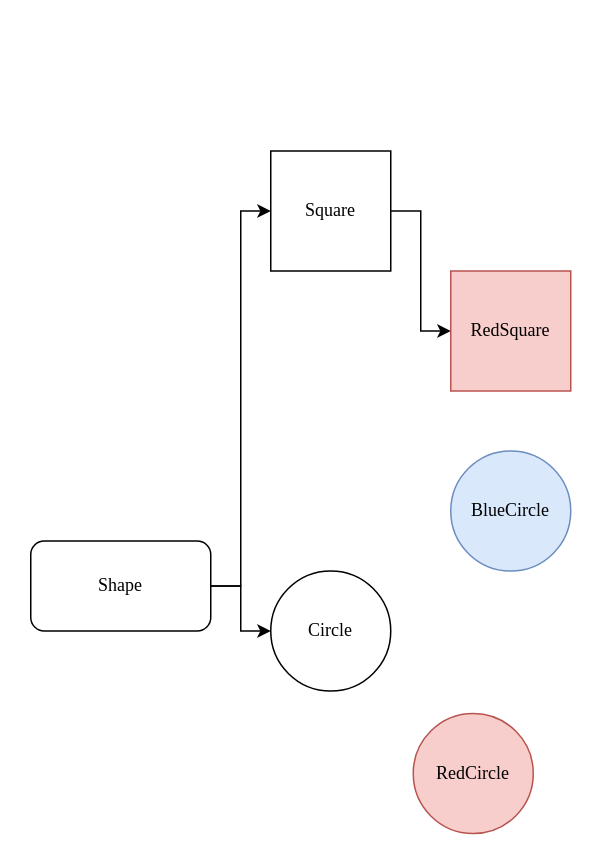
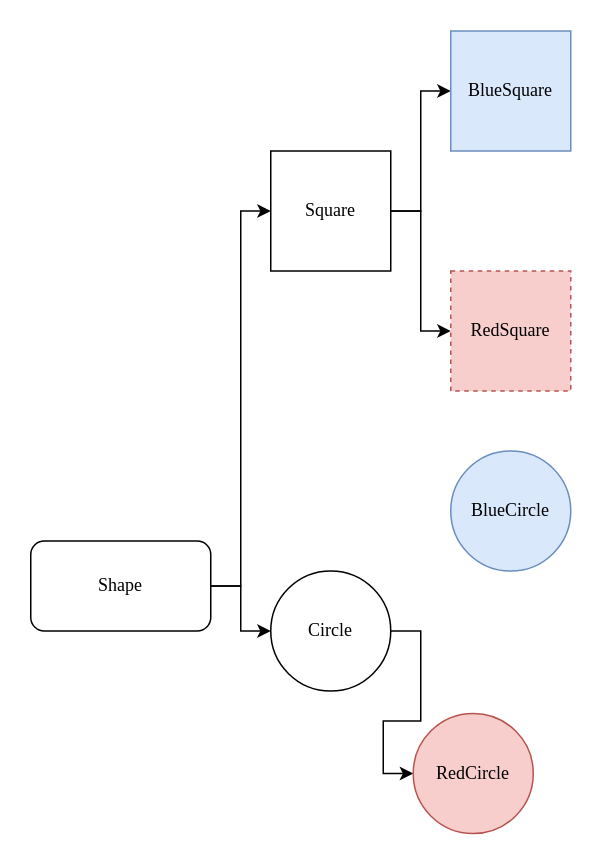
node "BlueSquare": added
edge "Square" -> "BlueSquare": added
node "RedSquare": style solid -> dashed
edge "Circle" -> "RedCircle": added
